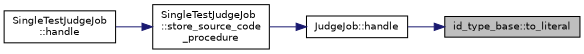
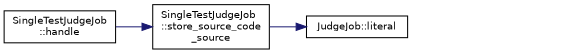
node "SingleTestJudgeJob ::store_source_code _procedure": label "SingleTestJudgeJob ::store_source_code _procedure" -> "SingleTestJudgeJob ::store_source_code _source"
node "JudgeJob::handle": label "JudgeJob::handle" -> "JudgeJob::literal"
node "id_type_base::to_literal": removed
